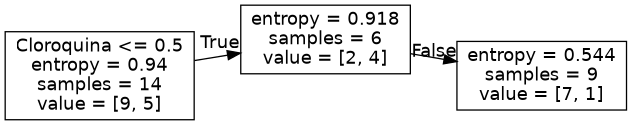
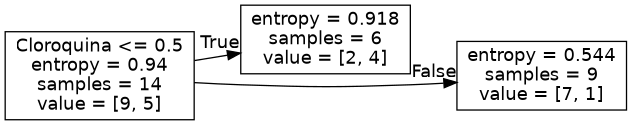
edge "entropy = 0.918 samples = 6 value = [2, 4]" -> "entropy = 0.544 samples = 9 value = [7, 1]": now "Cloroquina <= 0.5 entropy = 0.94 samples = 14 value = [9, 5]" -> "entropy = 0.544 samples = 9 value = [7, 1]"
